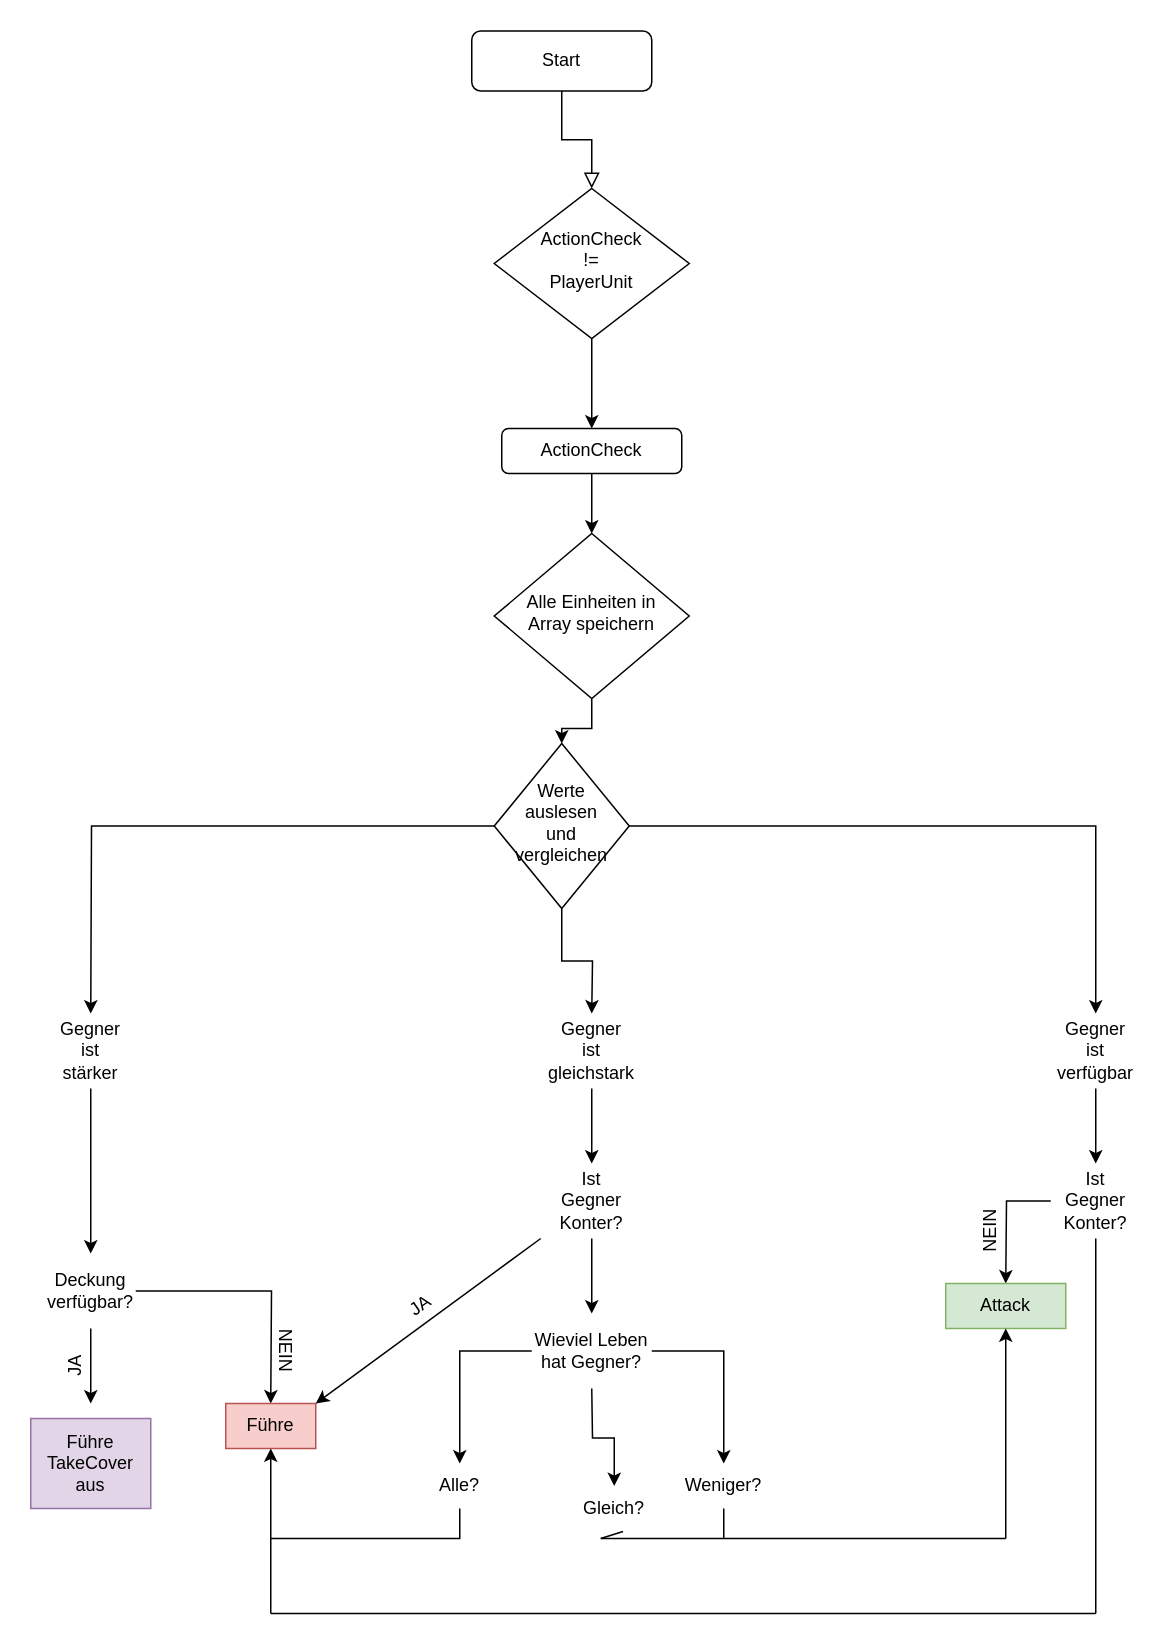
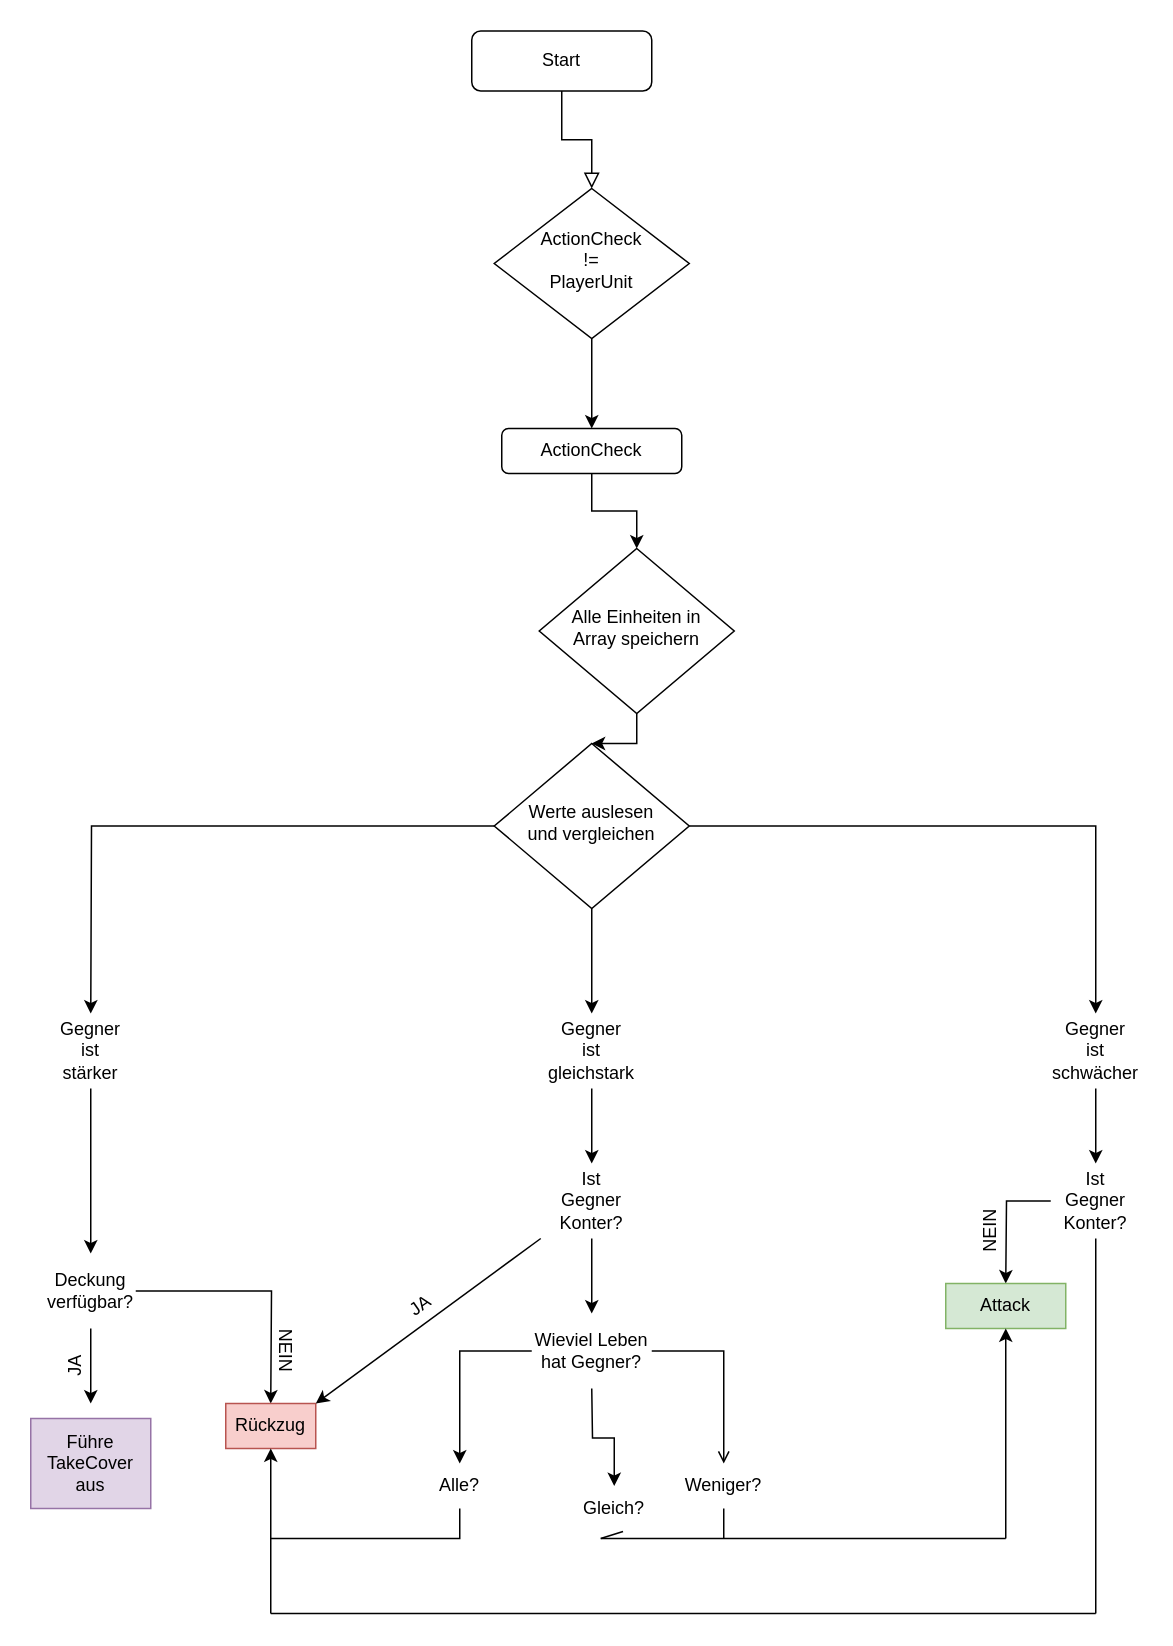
node "Alle Einheiten in Array speichern": moved (592, 616) -> (637, 631)
node "Werte auslesen und vergleichen": size 135x165 -> 195x165
node "Gegner ist verfügbar": label "Gegner ist verfügbar" -> "Gegner ist schwächer"
node "Führe": label "Führe" -> "Rückzug"
edge "Wieviel Leben hat Gegner?" -> "Weniger?": arrowhead classic -> open
